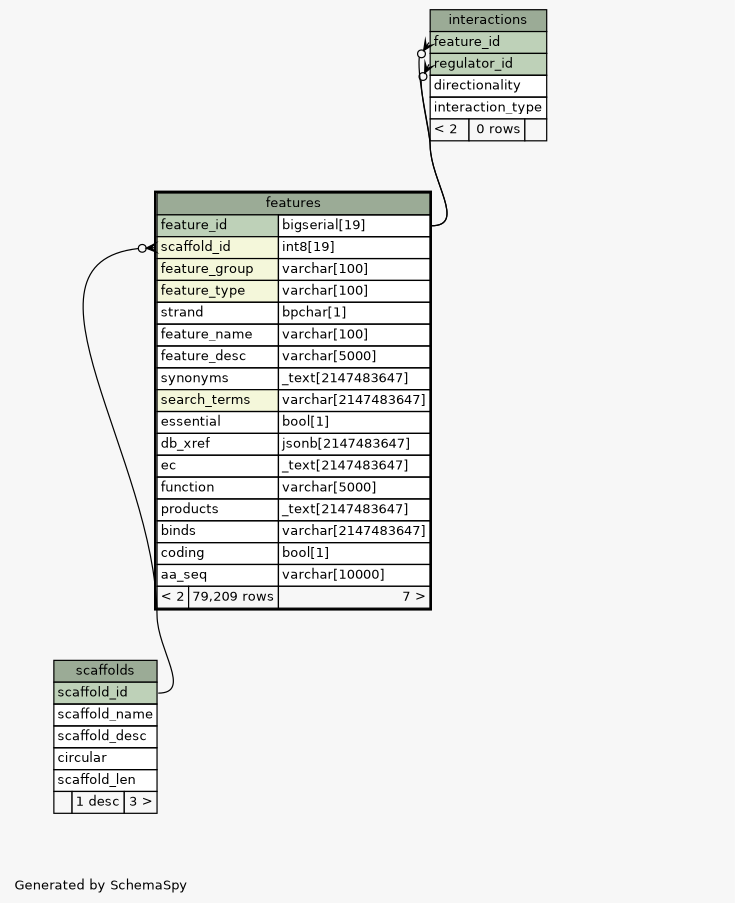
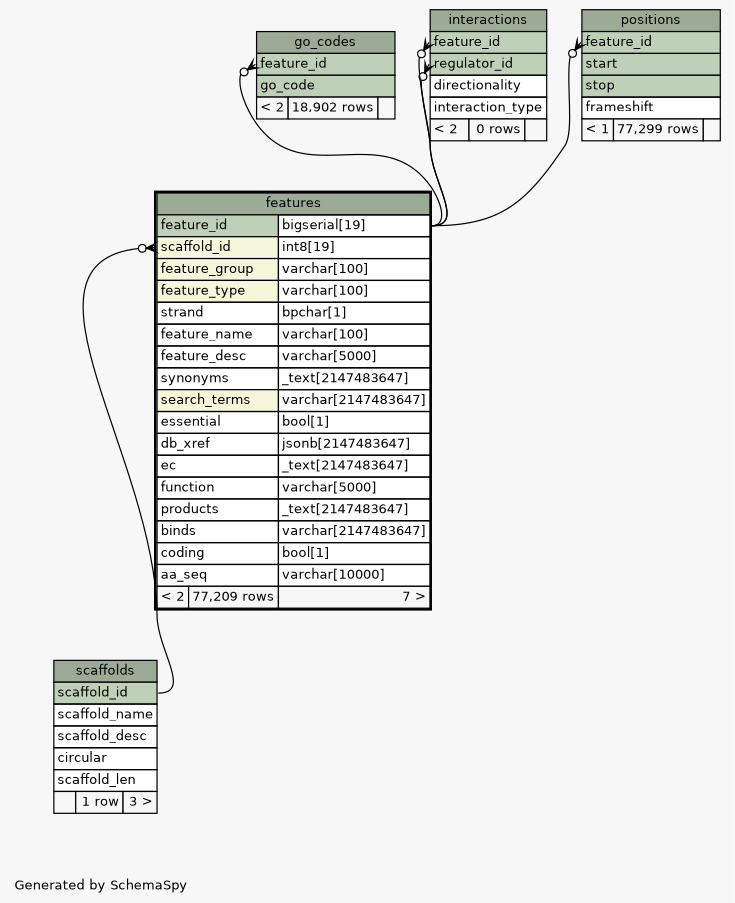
node "go_codes": added
node "positions": added
node "features": text "79,209 rows" -> "77,209 rows"
node "scaffolds": text "1 desc" -> "1 row"
